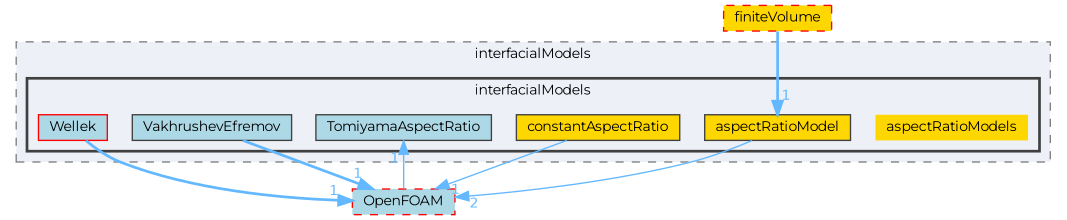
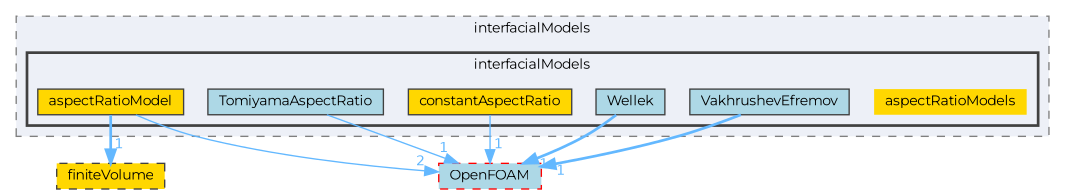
node "finiteVolume": color red -> grey25
edge "finiteVolume" -> "aspectRatioModel": reversed
node "Wellek": color red -> grey25
edge "OpenFOAM" -> "TomiyamaAspectRatio": reversed
